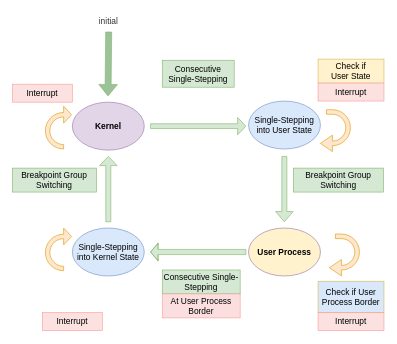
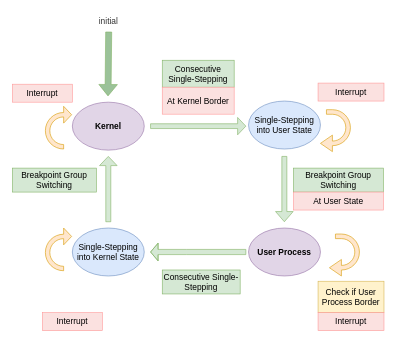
node "Check if User State": removed
node "At Kernel Border": added
node "At User State": added
node "User Process": fillcolor #fff2cc -> #e1d5e7
node "Check if User Process Border": fillcolor #dae8fc -> #fff2cc
node "At User Process Border": removed
